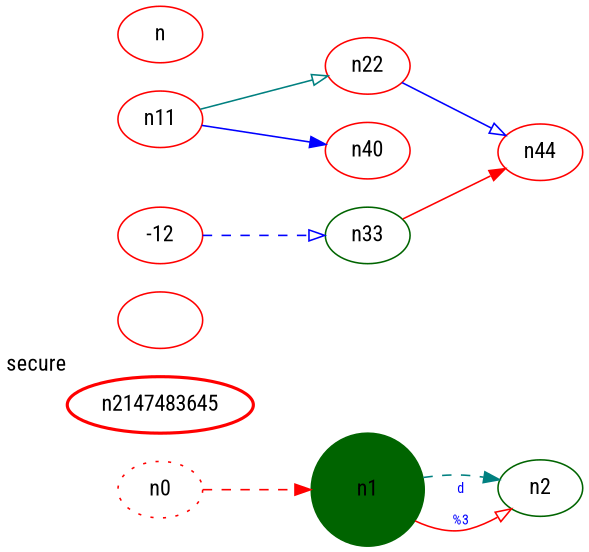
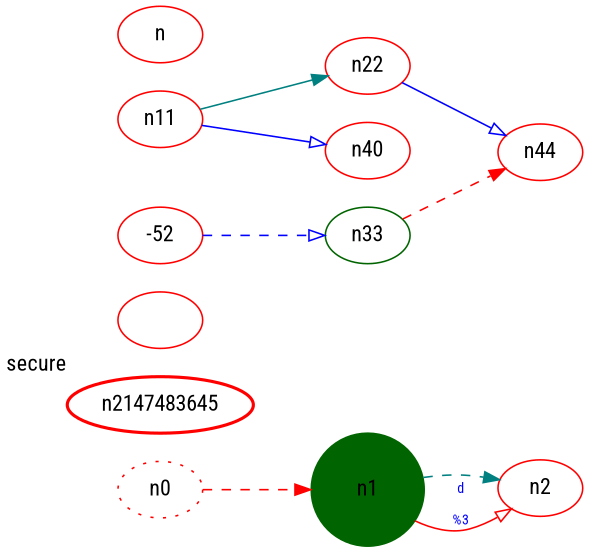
edge "n11" -> "n22": arrowhead onormal -> normal
edge "n11" -> "n40": arrowhead normal -> onormal
edge "n33" -> "n44": style solid -> dashed
node "-12": label "-12" -> "-52"
node "n2": color darkgreen -> red
